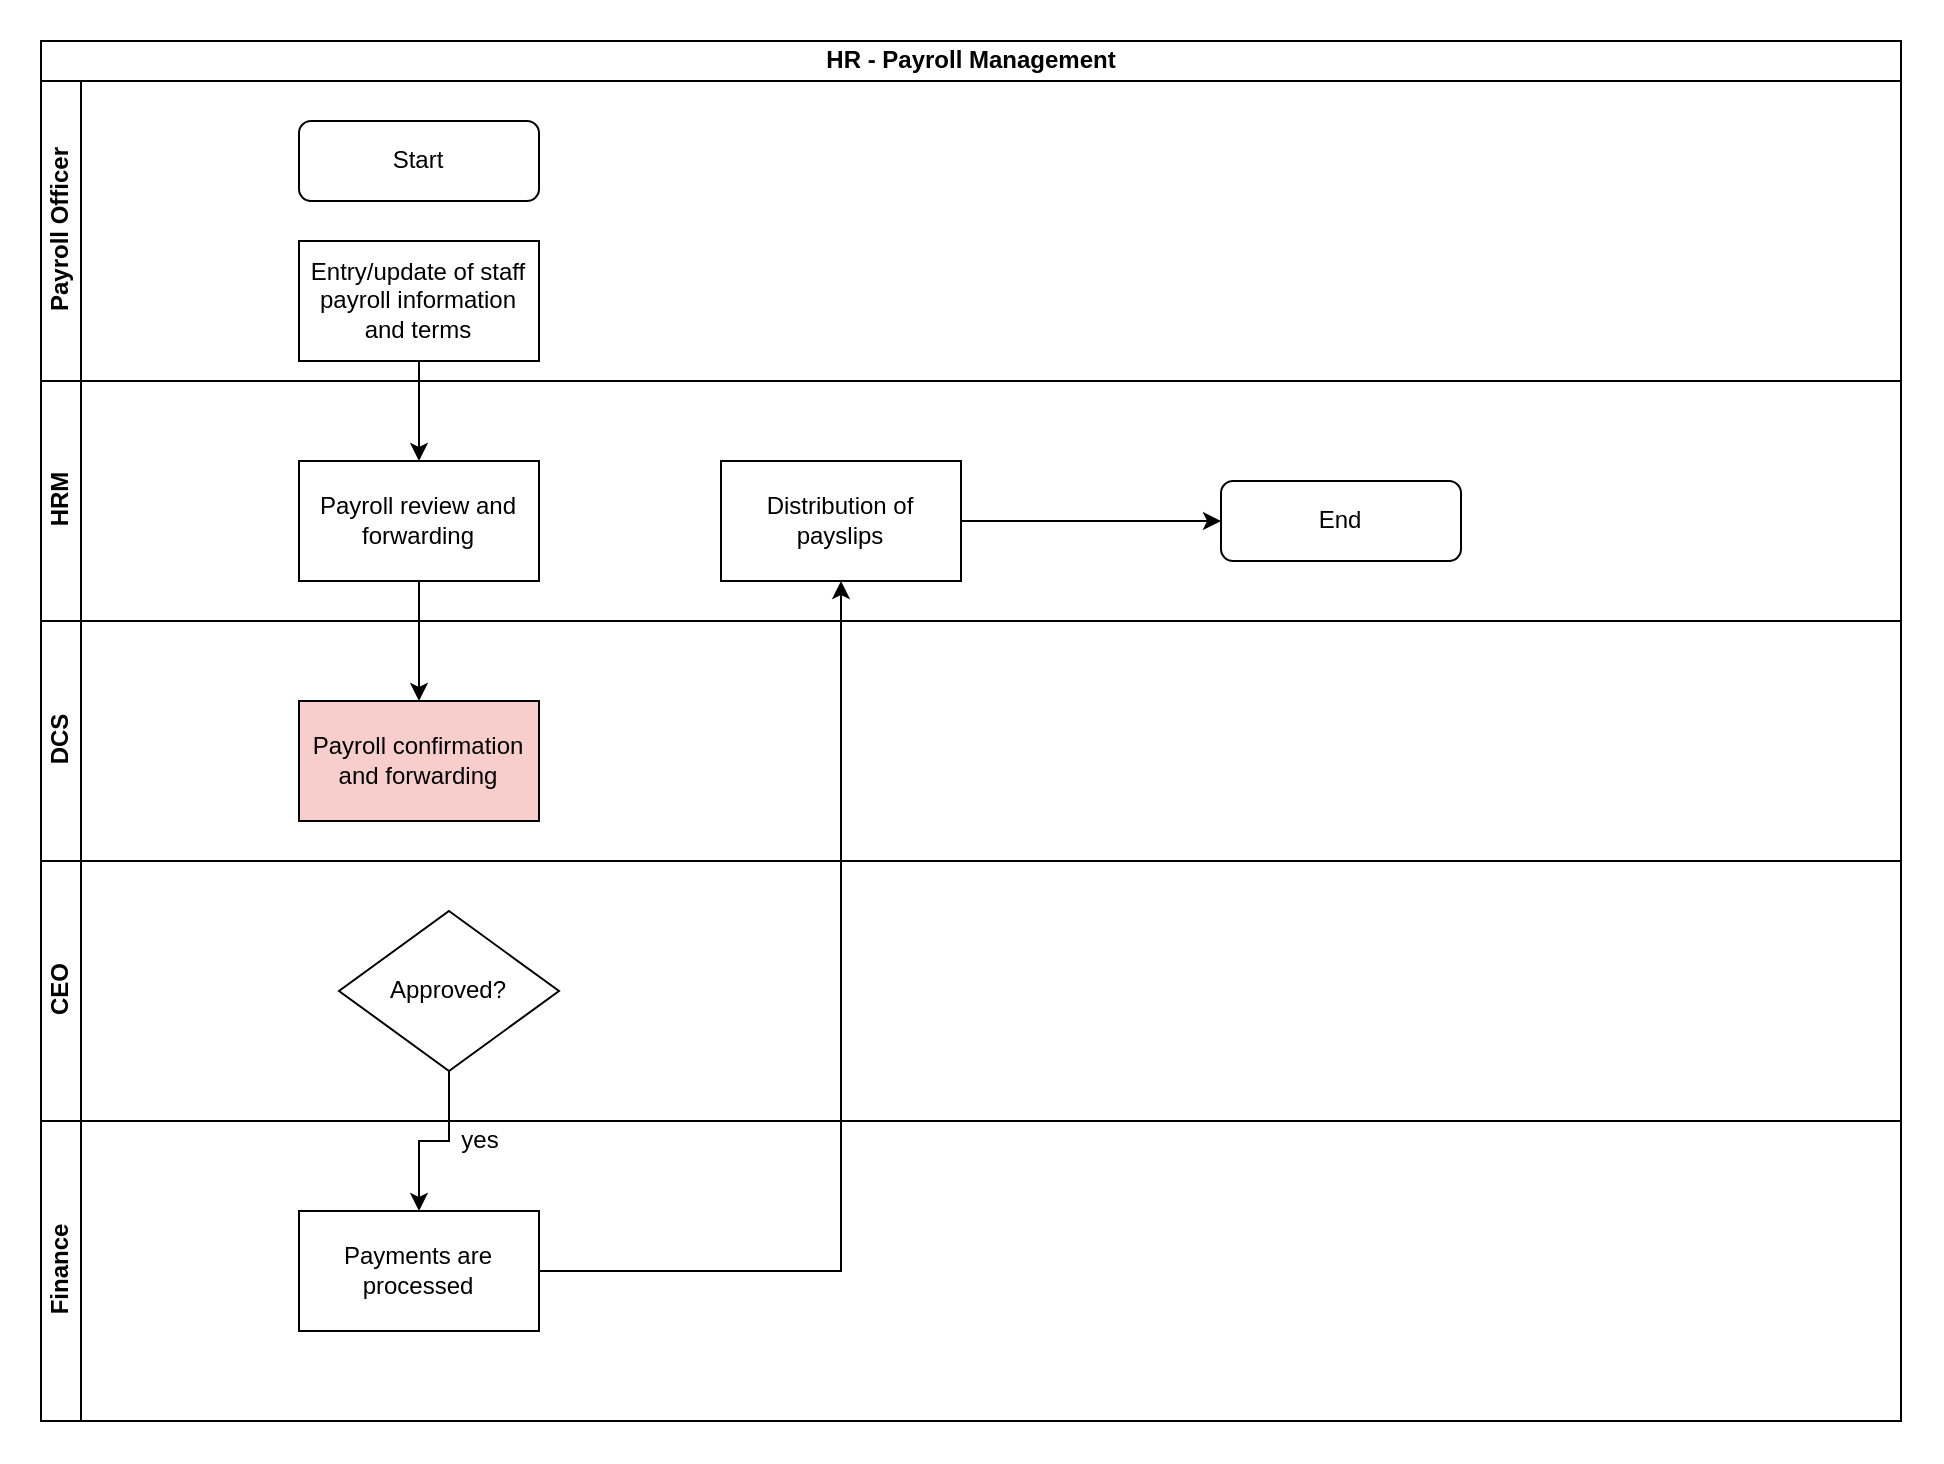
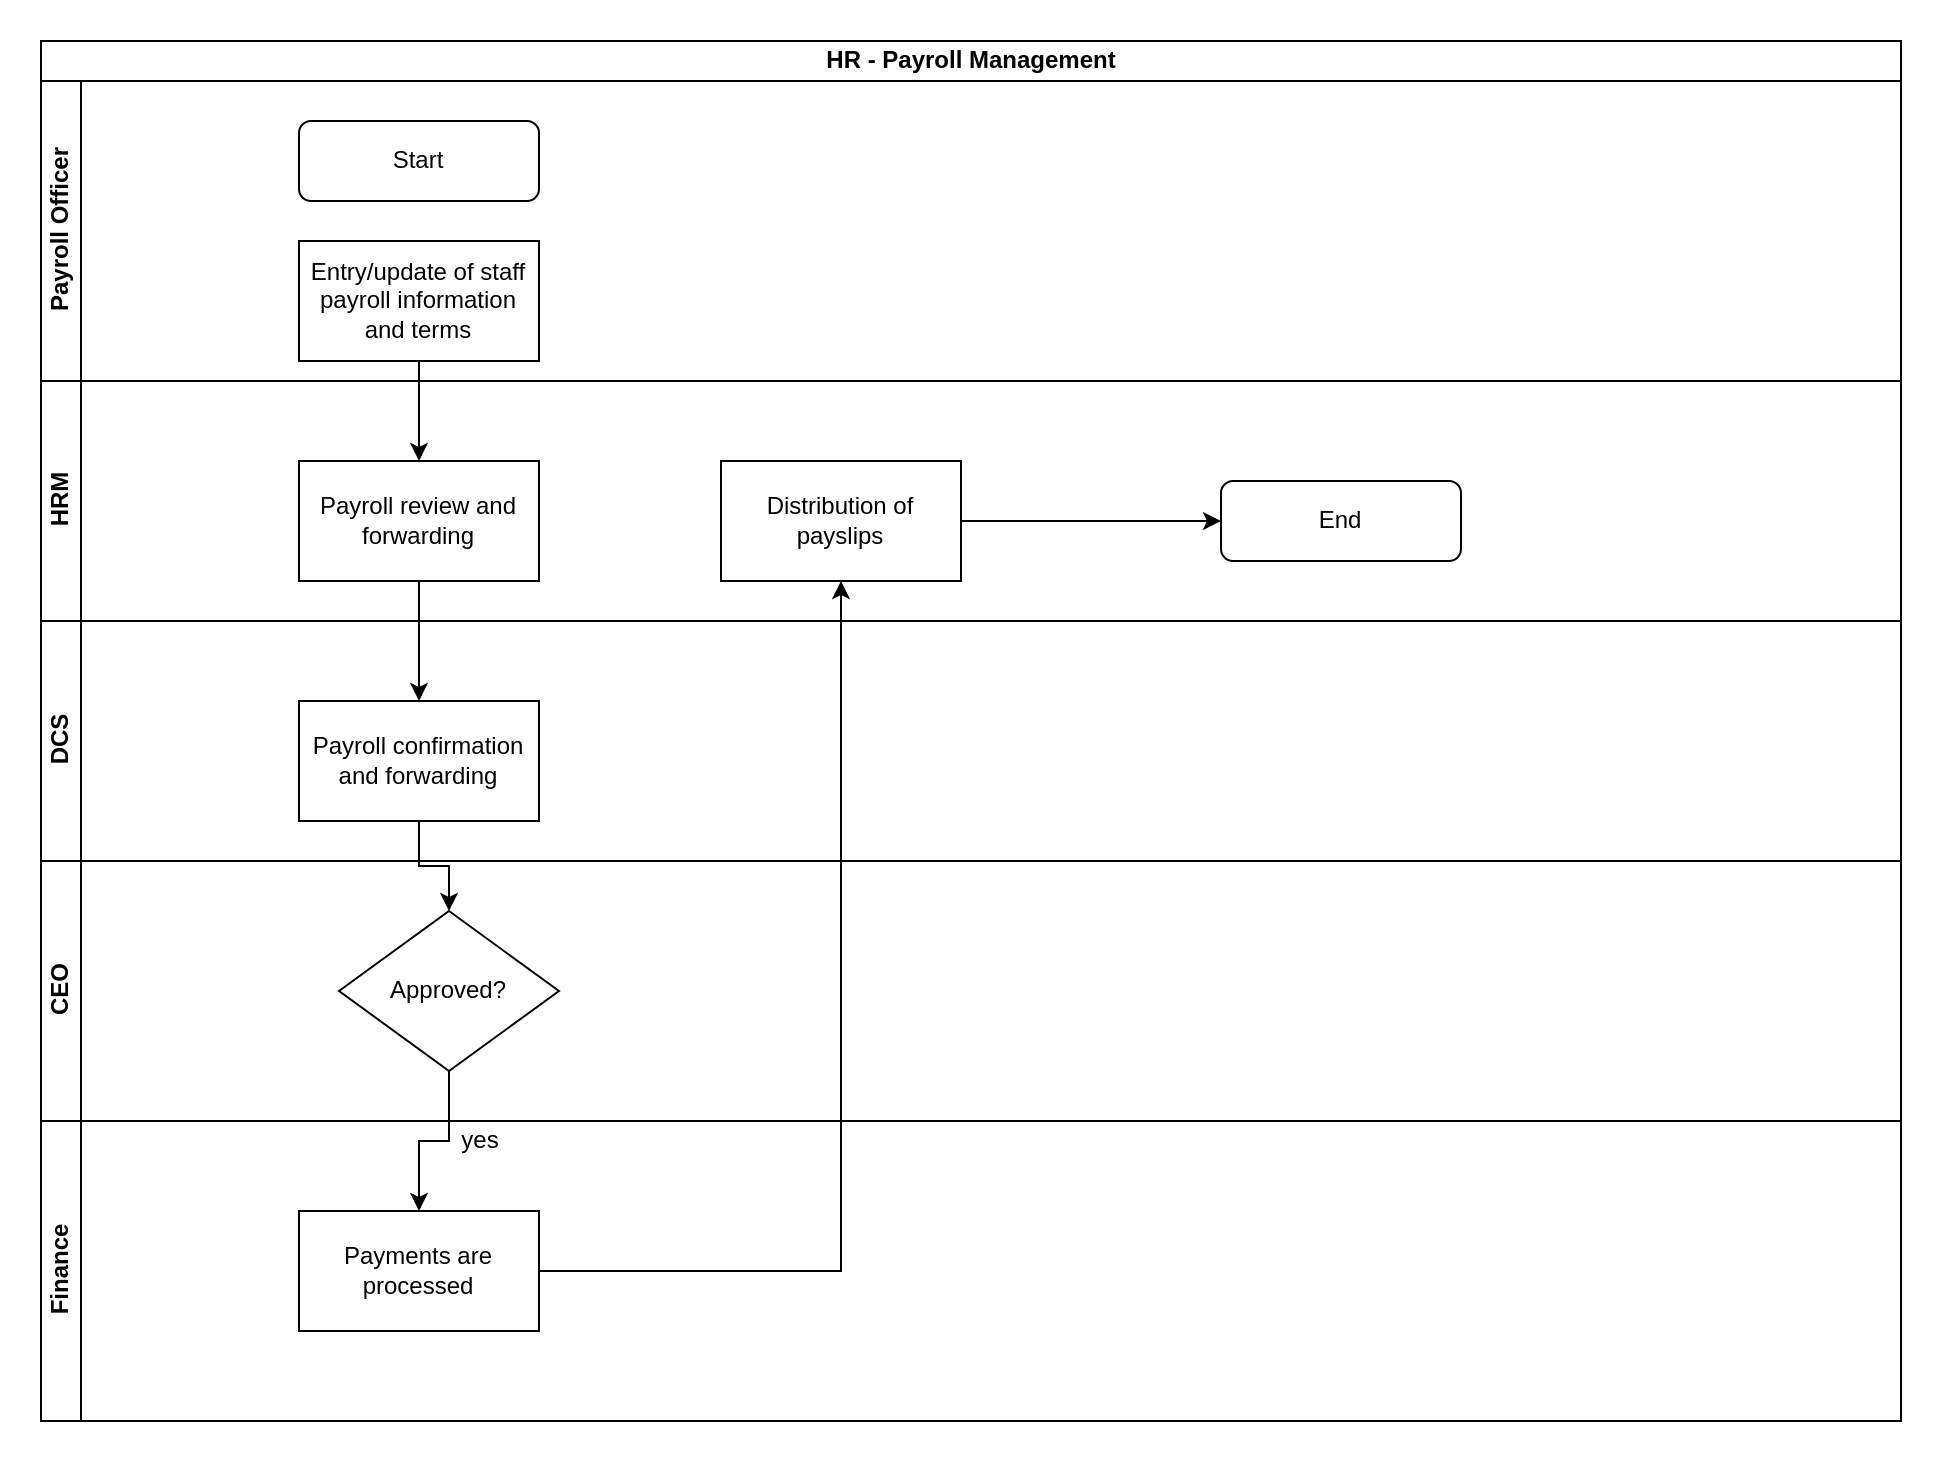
node "Payroll confirmation and forwarding": fillcolor #f8cecc -> #ffffff
edge "Payroll confirmation and forwarding" -> "Approved?": added
